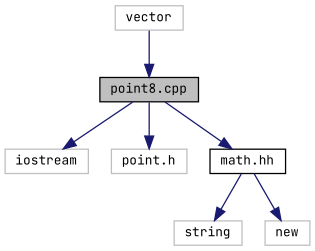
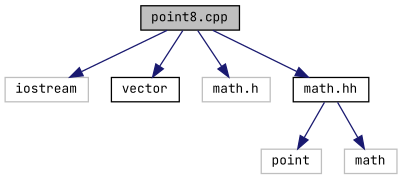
node "vector": color grey75 -> black
edge "vector" -> "point8.cpp": reversed
node "point.h": label "point.h" -> "math.h"
node "string": label "string" -> "point"
node "new": label "new" -> "math"
